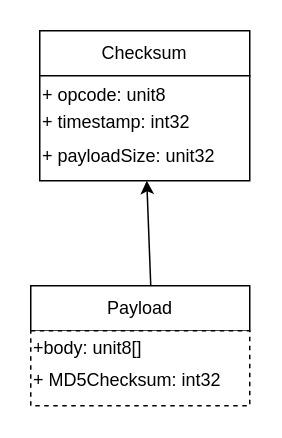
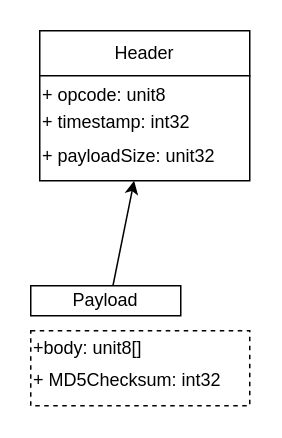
node "Checksum": label "Checksum" -> "Header"
node "Payload": size 219x45 -> 150x30
